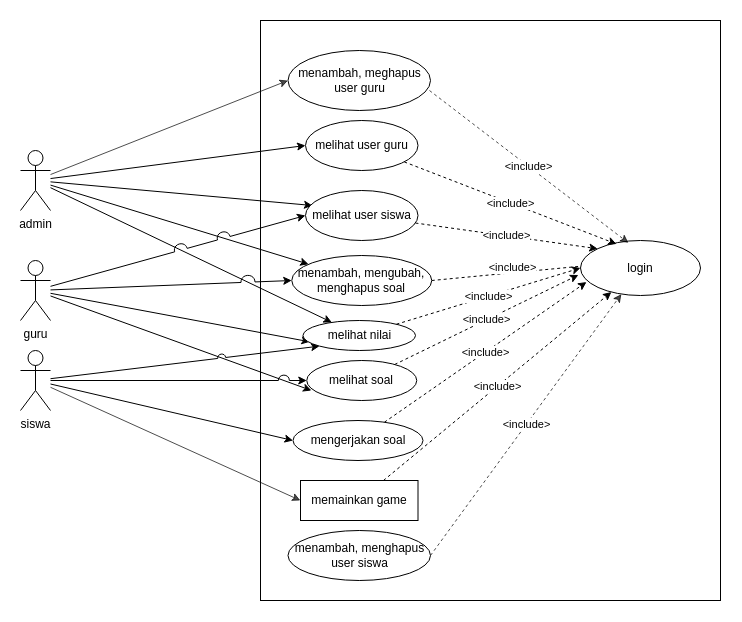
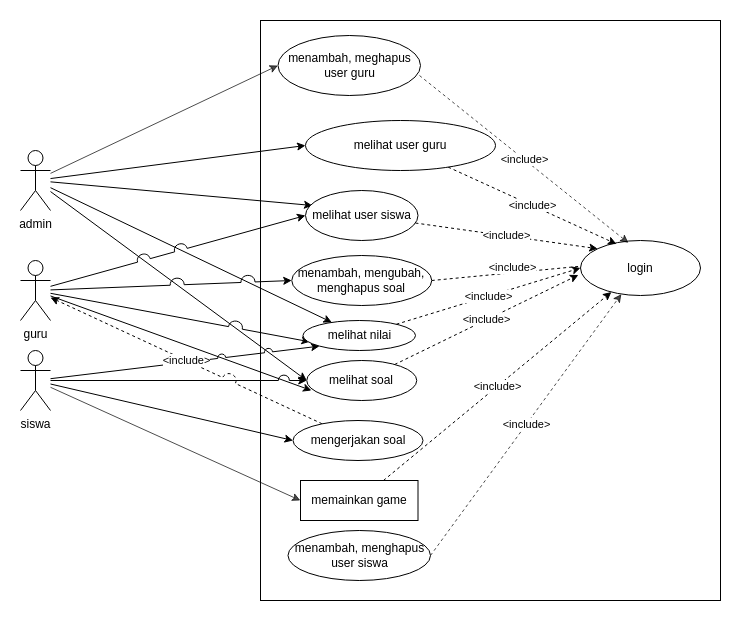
node "menambah, meghapus user guru": moved (359, 81) -> (349, 66)
node "melihat user guru": size 113x50 -> 190x50
edge "admin" -> "menambah, mengubah, menghapus soal": now "admin" -> "melihat soal"
edge "mengerjakan soal" -> "login": now "mengerjakan soal" -> "guru"
